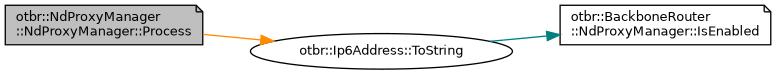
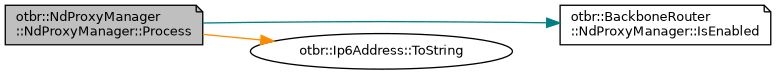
edge "otbr::Ip6Address::ToString" -> "otbr::BackboneRouter ::NdProxyManager::IsEnabled": now "otbr::NdProxyManager ::NdProxyManager::Process" -> "otbr::BackboneRouter ::NdProxyManager::IsEnabled"
